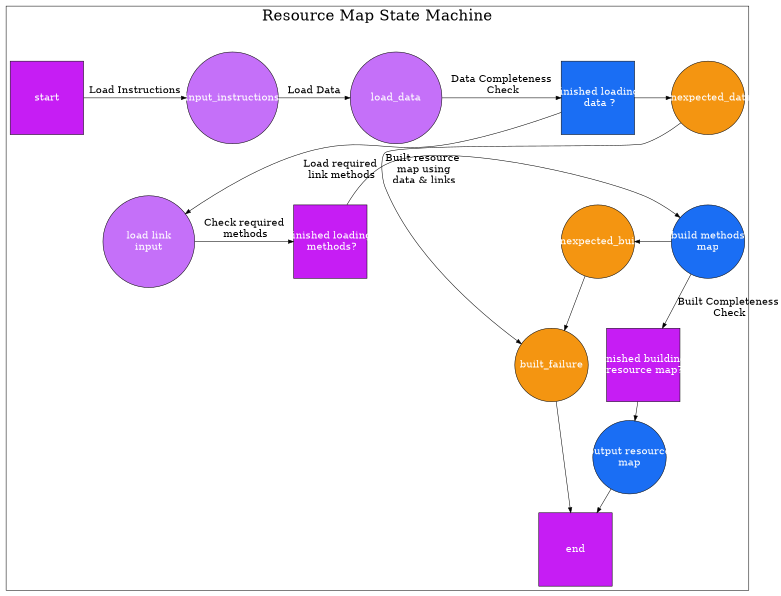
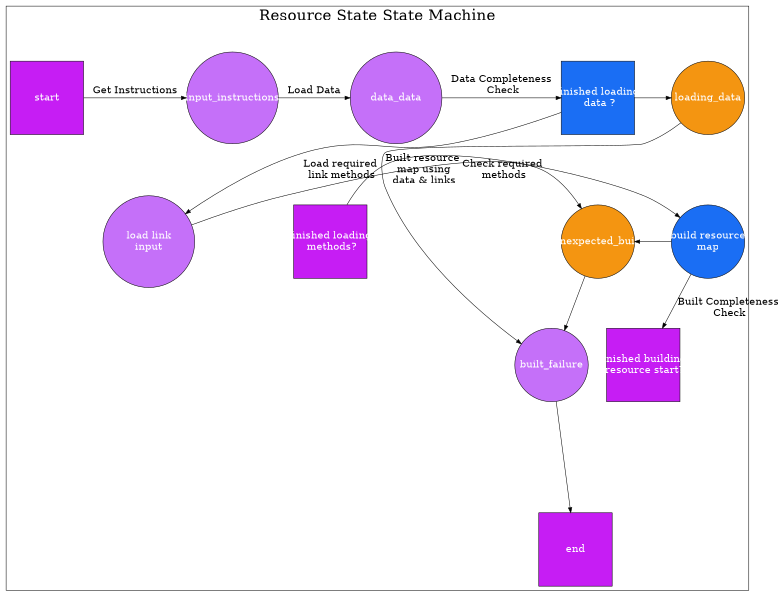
cluster "Resource Map State Machine": label "Resource Map State Machine" -> "Resource State State Machine"
edge "start" -> "input_instructions": label "Load Instructions" -> "Get Instructions"
node "load_data": label "load_data" -> "data_data"
node "unexpected_data": label "unexpected_data" -> "loading_data"
edge "load link input" -> "finished loading methods?": now "load link input" -> "unexpected_built"
node "build methods map": label "build methods map" -> "build resource map"
node "built_failure": fillcolor #f49511 -> #c570f9
node "finished building resource map?": label "finished building resource map?" -> "finished building resource start?"
node "output resource map": removed
